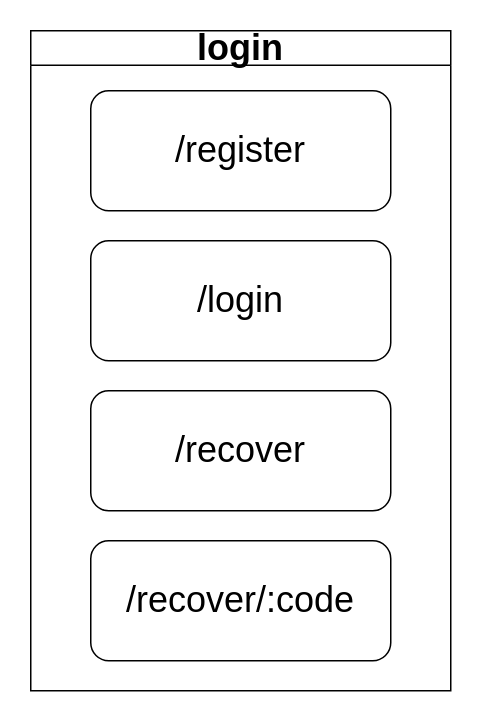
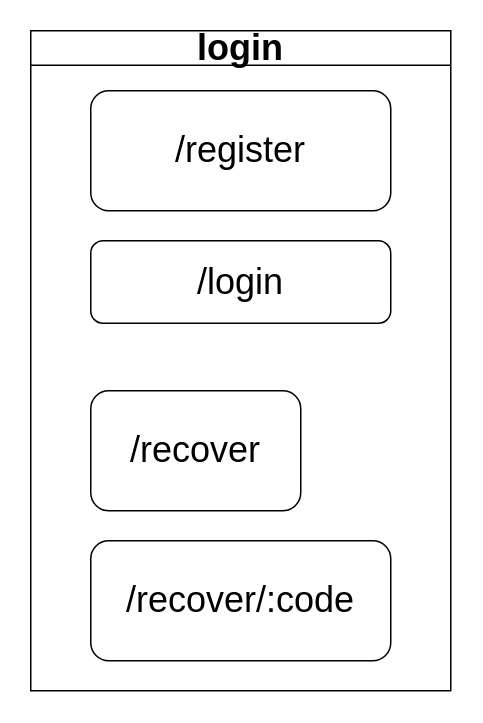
node "/login": size 300x120 -> 300x83
node "/recover": size 300x120 -> 210x120
